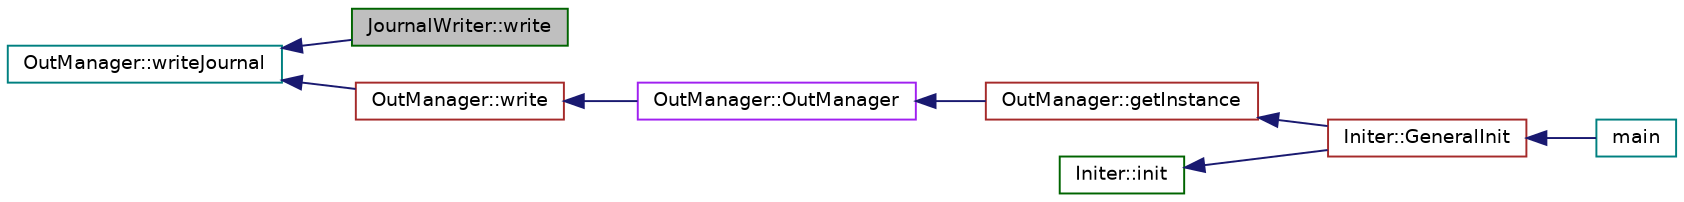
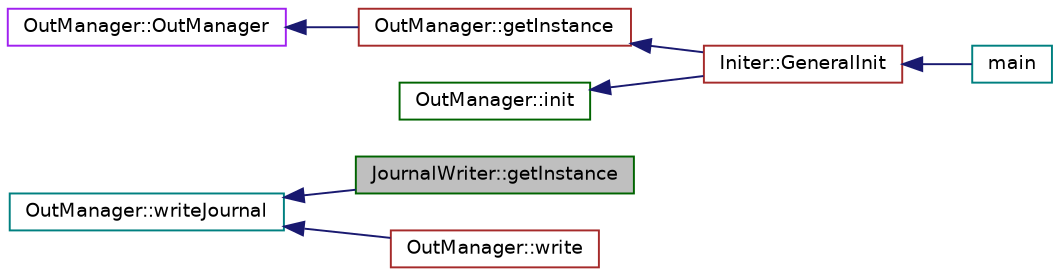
node "JournalWriter::write": label "JournalWriter::write" -> "JournalWriter::getInstance"
edge "OutManager::OutManager" -> "OutManager::write": removed
node "Initer::init": label "Initer::init" -> "OutManager::init"
